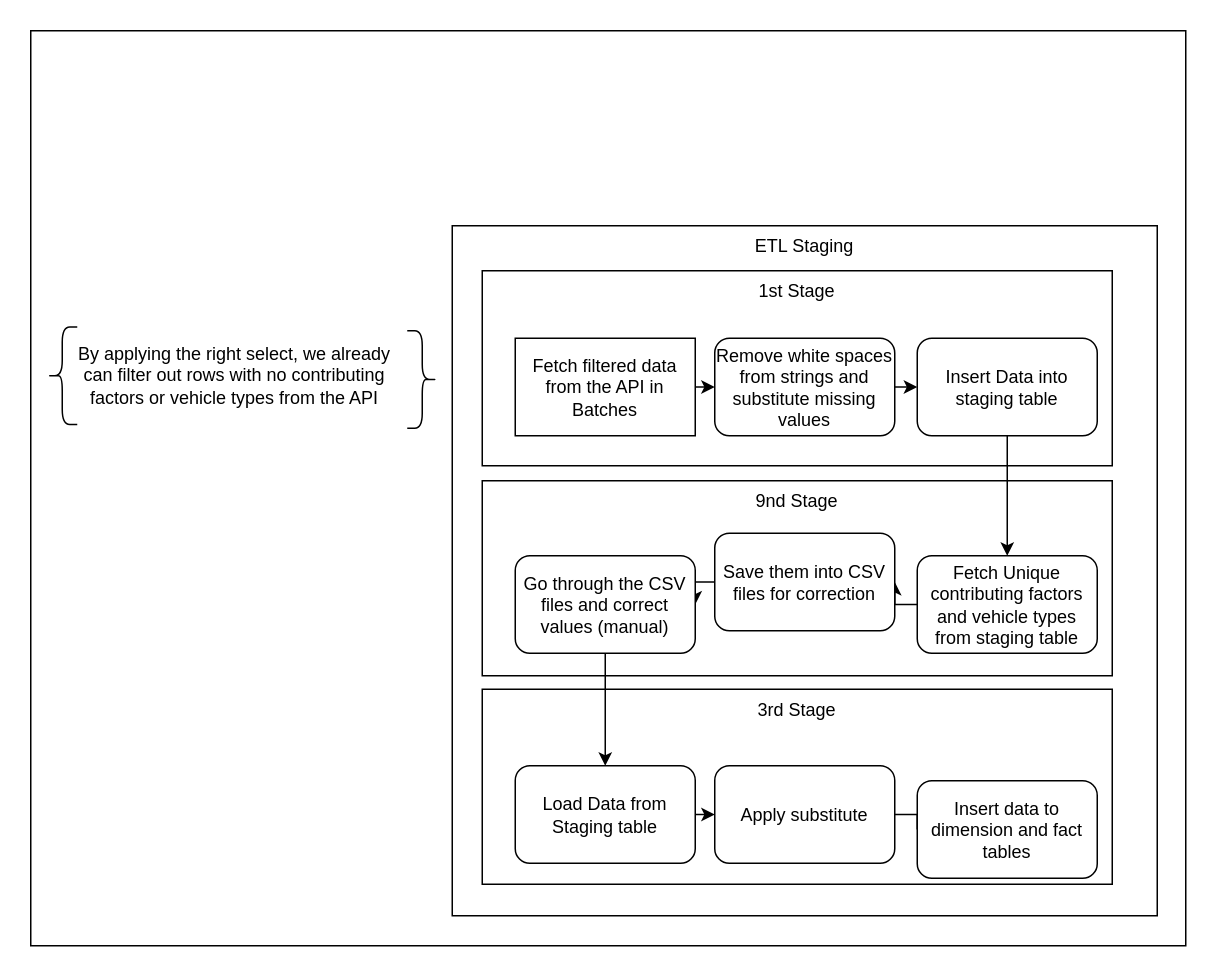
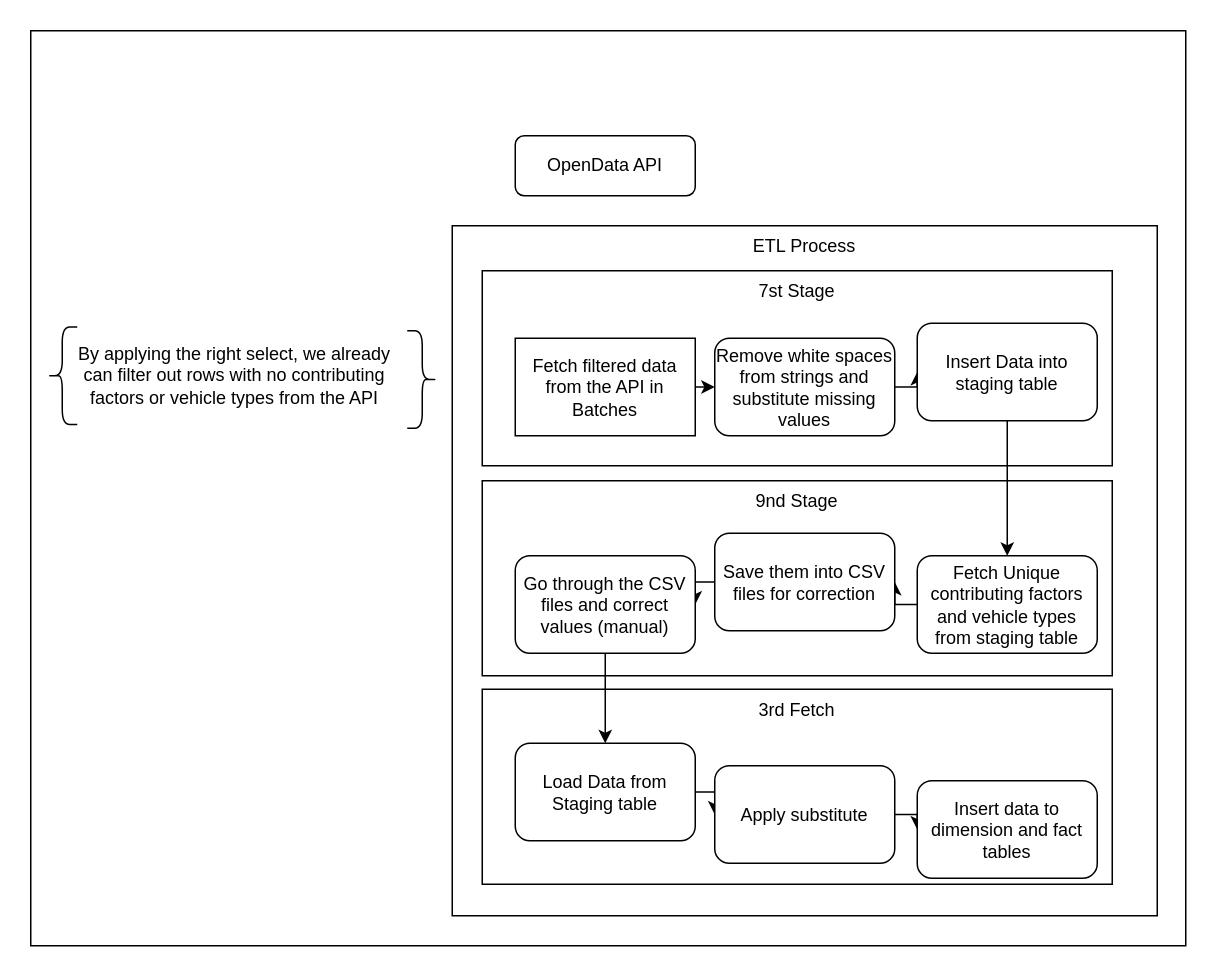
node "OpenData API": added
node "ETL Staging": label "ETL Staging" -> "ETL Process"
node "1st Stage": label "1st Stage" -> "7st Stage"
node "Insert Data into staging table": moved (1007, 387) -> (1007, 372)
node "3rd Stage": label "3rd Stage" -> "3rd Fetch"
node "Load Data from Staging table": moved (605, 815) -> (605, 792)
edge "Apply substitute" -- "Insert data to dimension and fact tables": arrowhead none -> classic
